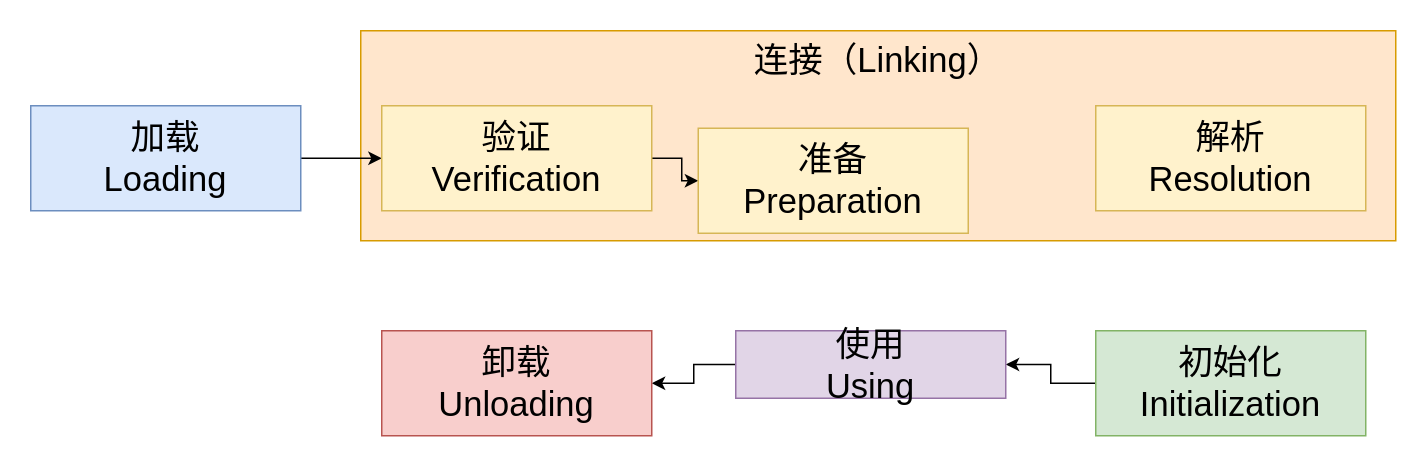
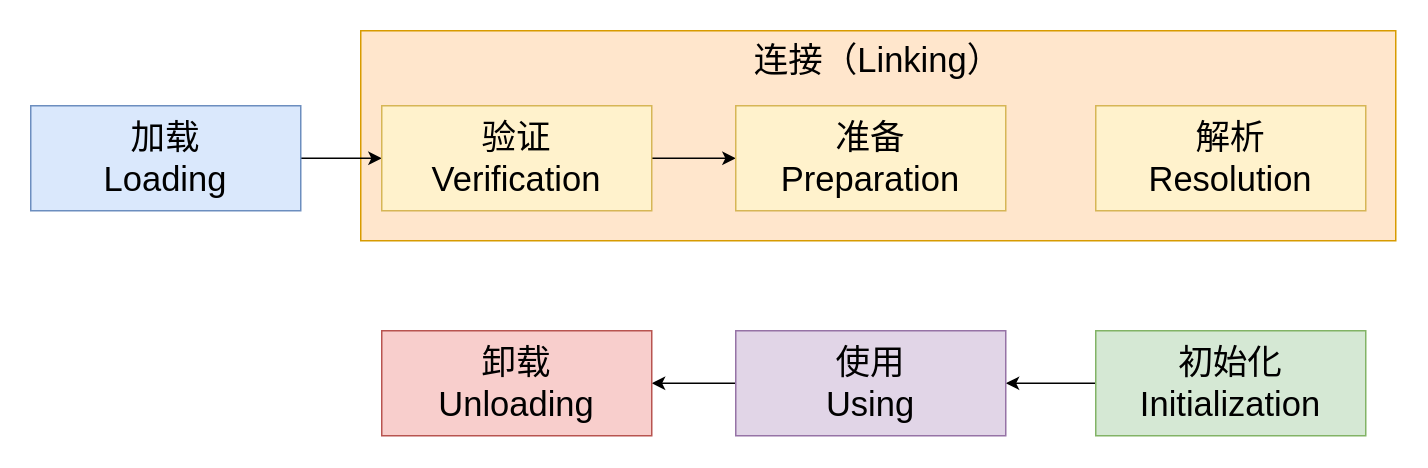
node "准备 Preparation": moved (833, 181) -> (871, 158)
node "使用 Using": size 270x68 -> 270x105
